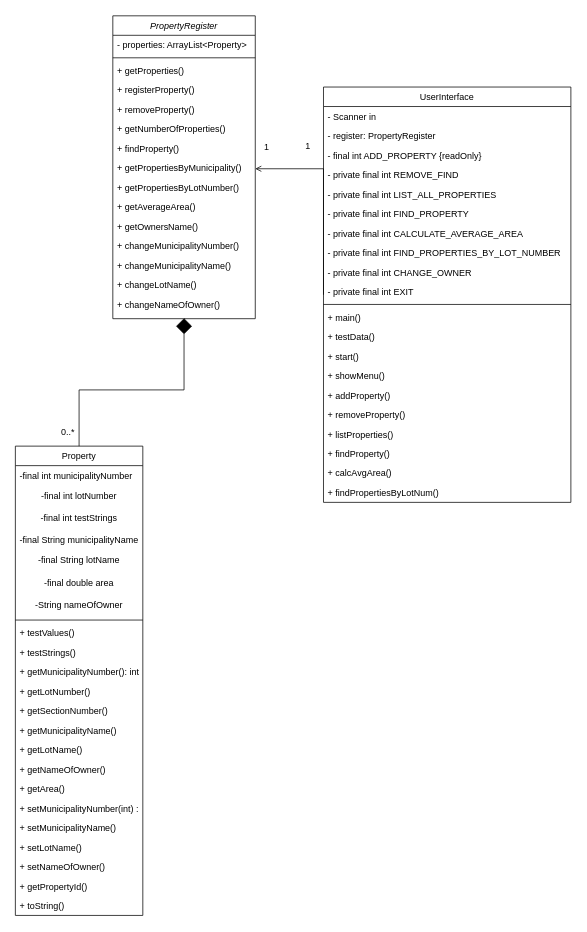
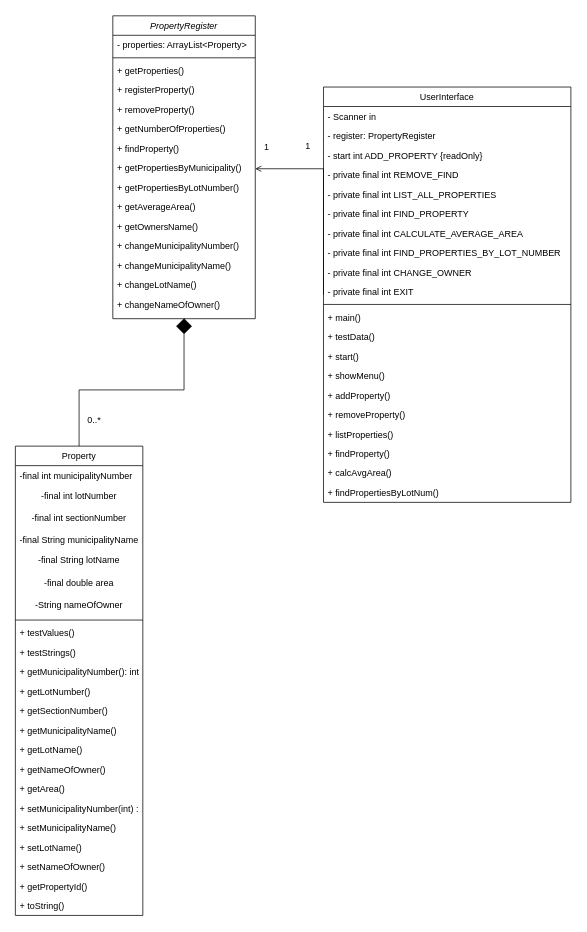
node "- final int ADD_PROPERTY {readOnly}": label "- final int ADD_PROPERTY {readOnly}" -> "- start int ADD_PROPERTY {readOnly}"
node "0..*": moved (68, 432) -> (94, 420)
node "-final int testStrings": label "-final int testStrings" -> "-final int sectionNumber"
